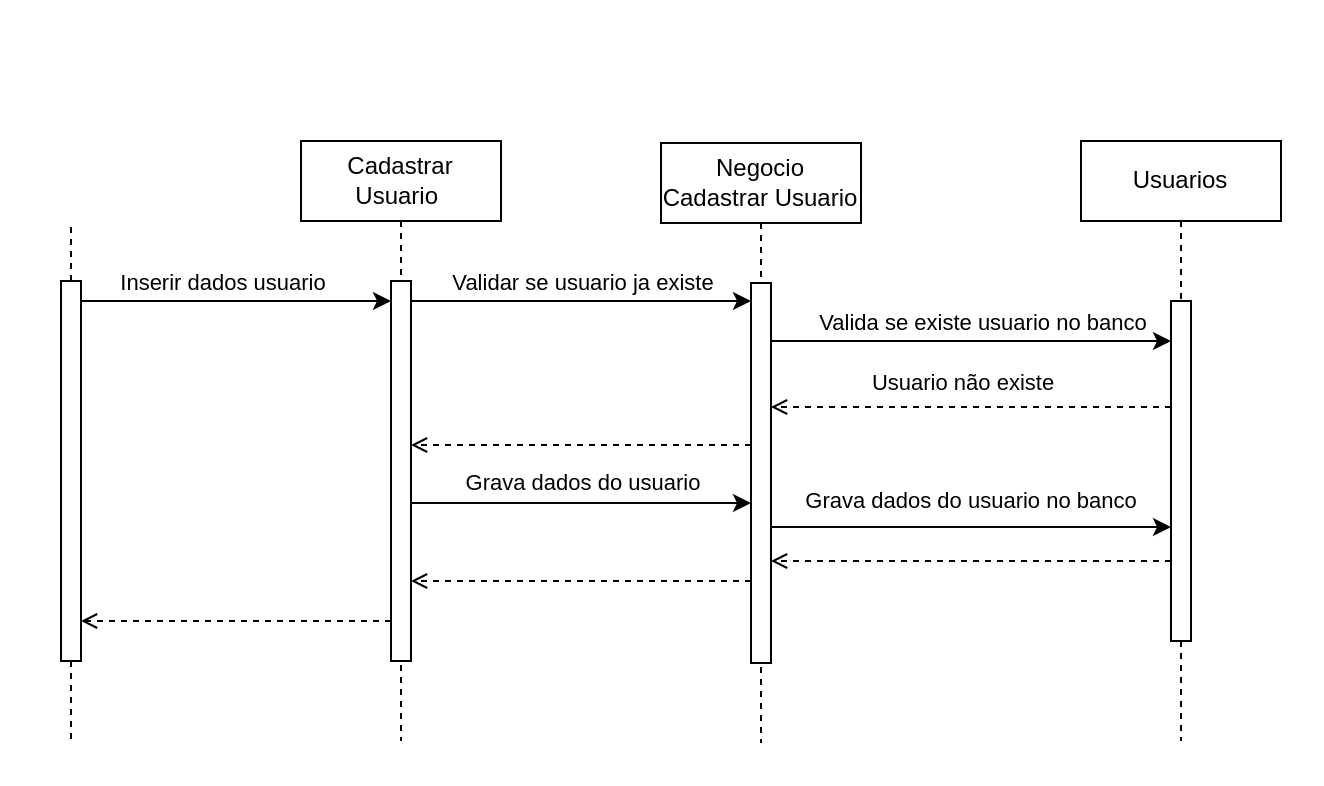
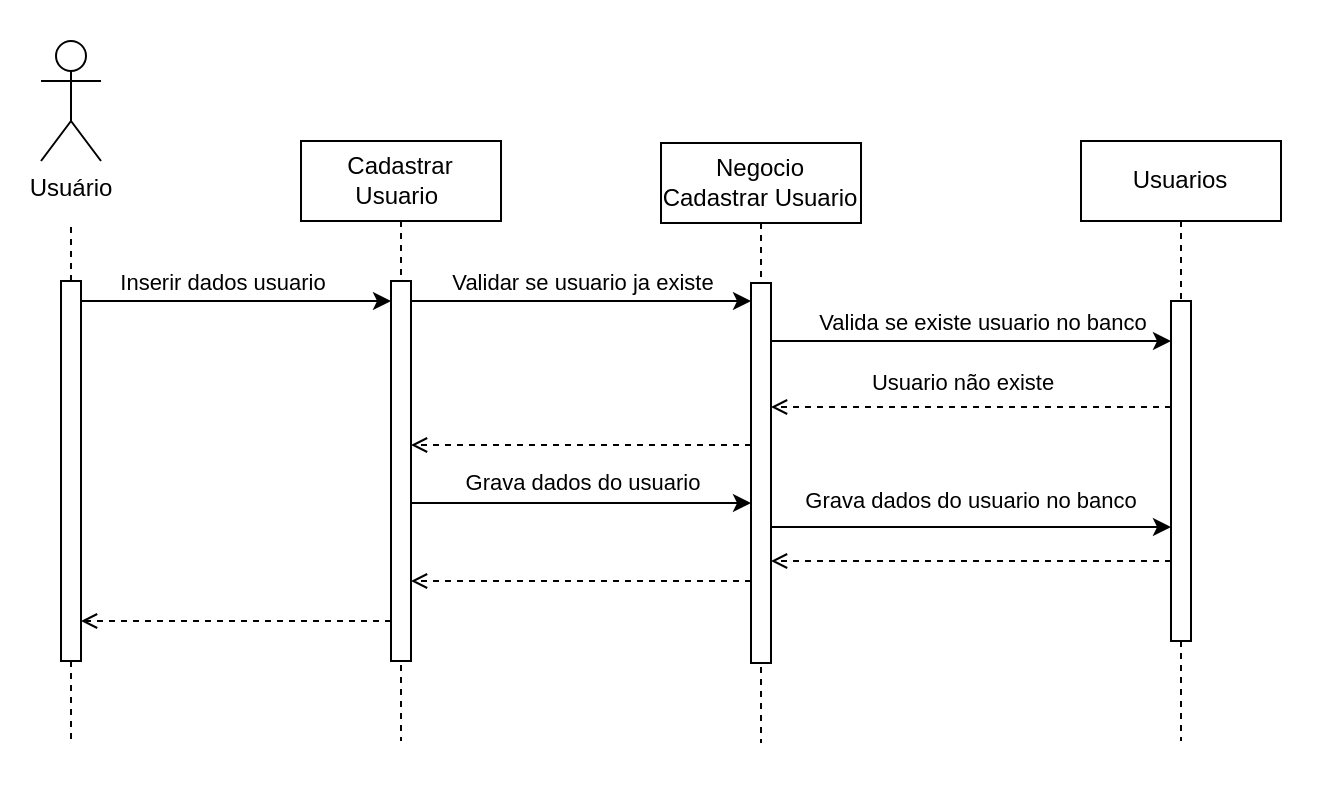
node "Usuário": added
